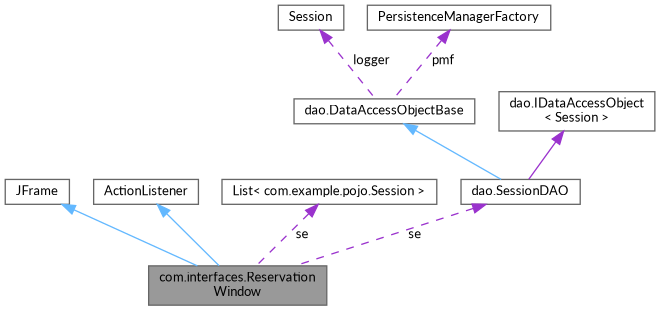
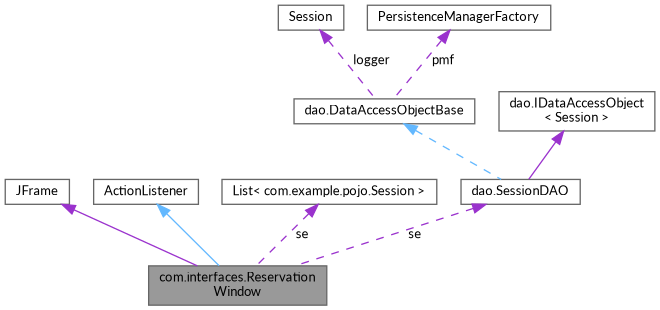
edge "dao.SessionDAO" -> "dao.DataAccessObjectBase": style solid -> dashed
edge "com.interfaces.Reservation Window" -> "JFrame": color steelblue1 -> darkorchid3
